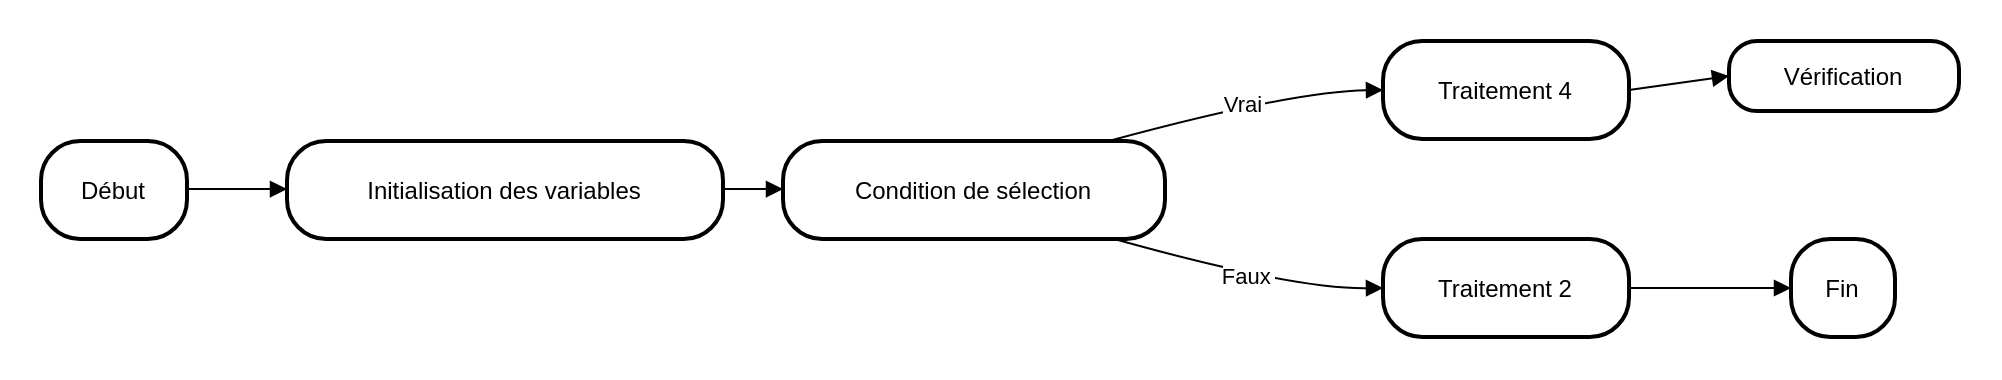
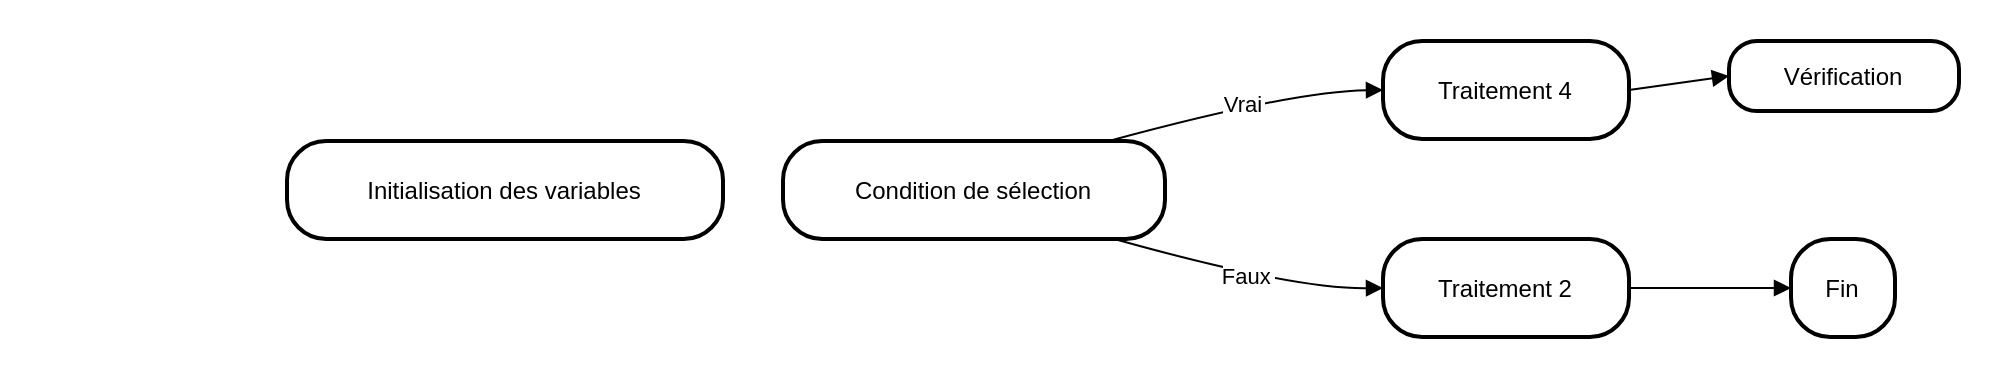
edge "Début" -> "Initialisation des variables": removed
edge "Initialisation des variables" -> "Condition de sélection": removed
node "Début": removed
